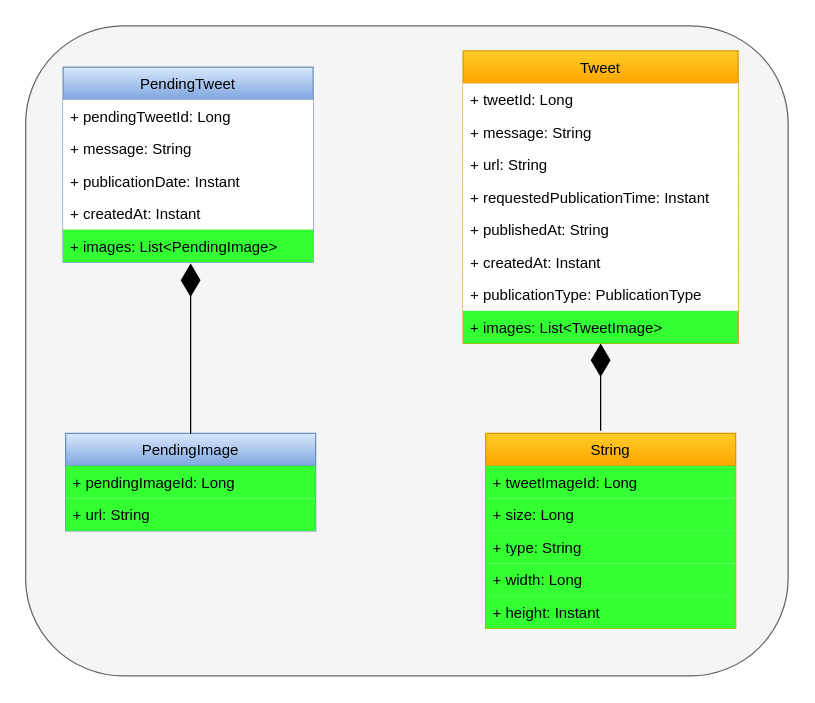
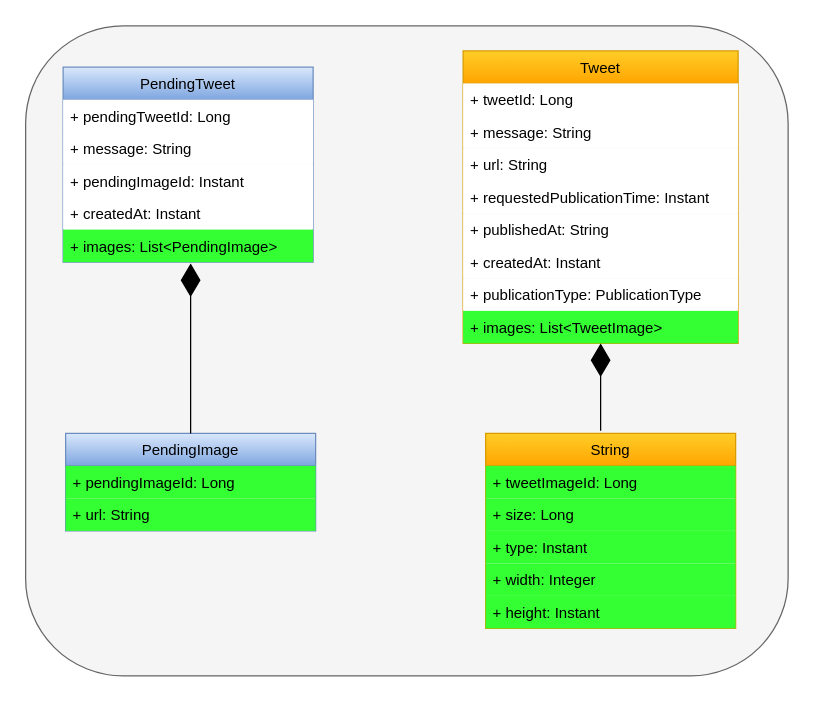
node "+ publicationDate: Instant": label "+ publicationDate: Instant" -> "+ pendingImageId: Instant"
node "+ type: String": label "+ type: String" -> "+ type: Instant"
node "+ width: Long": label "+ width: Long" -> "+ width: Integer"
